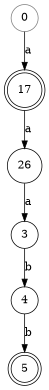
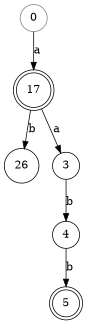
edge "17" -> "26": label "a" -> "b"
edge "26" -> "3": now "17" -> "3"
